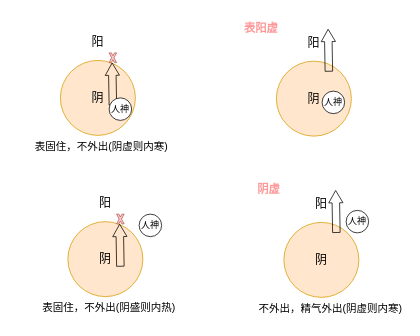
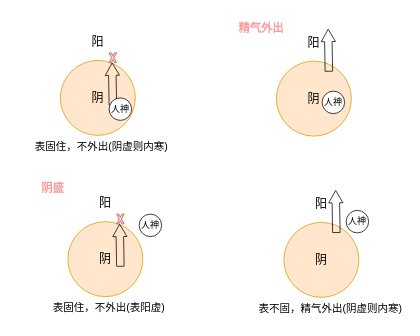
node "表阳虚": label "表阳虚" -> "精气外出"
node "阴盛": added
node "阴虚": removed
node "表固住，不外出(阴盛则内热)": label "表固住，不外出(阴盛则内热)" -> "表固住，不外出(表阳虚)"
node "不外出，精气外出(阴虚则内寒)": label "不外出，精气外出(阴虚则内寒)" -> "表不固，精气外出(阴虚则内寒)"
